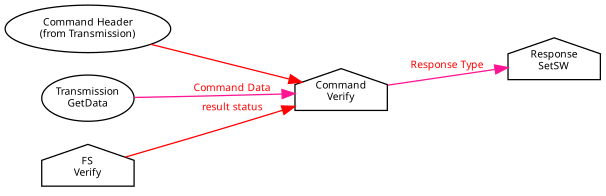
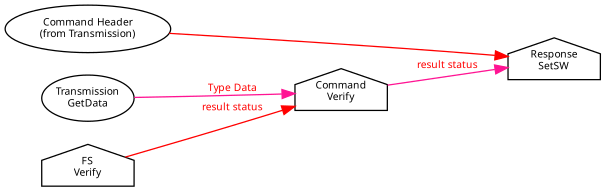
edge "Command Header (from Transmission)" -> "Command Verify": now "Command Header (from Transmission)" -> "Response SetSW"
edge "Command Verify" -> "Response SetSW": label "Response Type" -> "result status"
edge "Transmission GetData" -> "Command Verify": label "Command Data" -> "Type Data"
